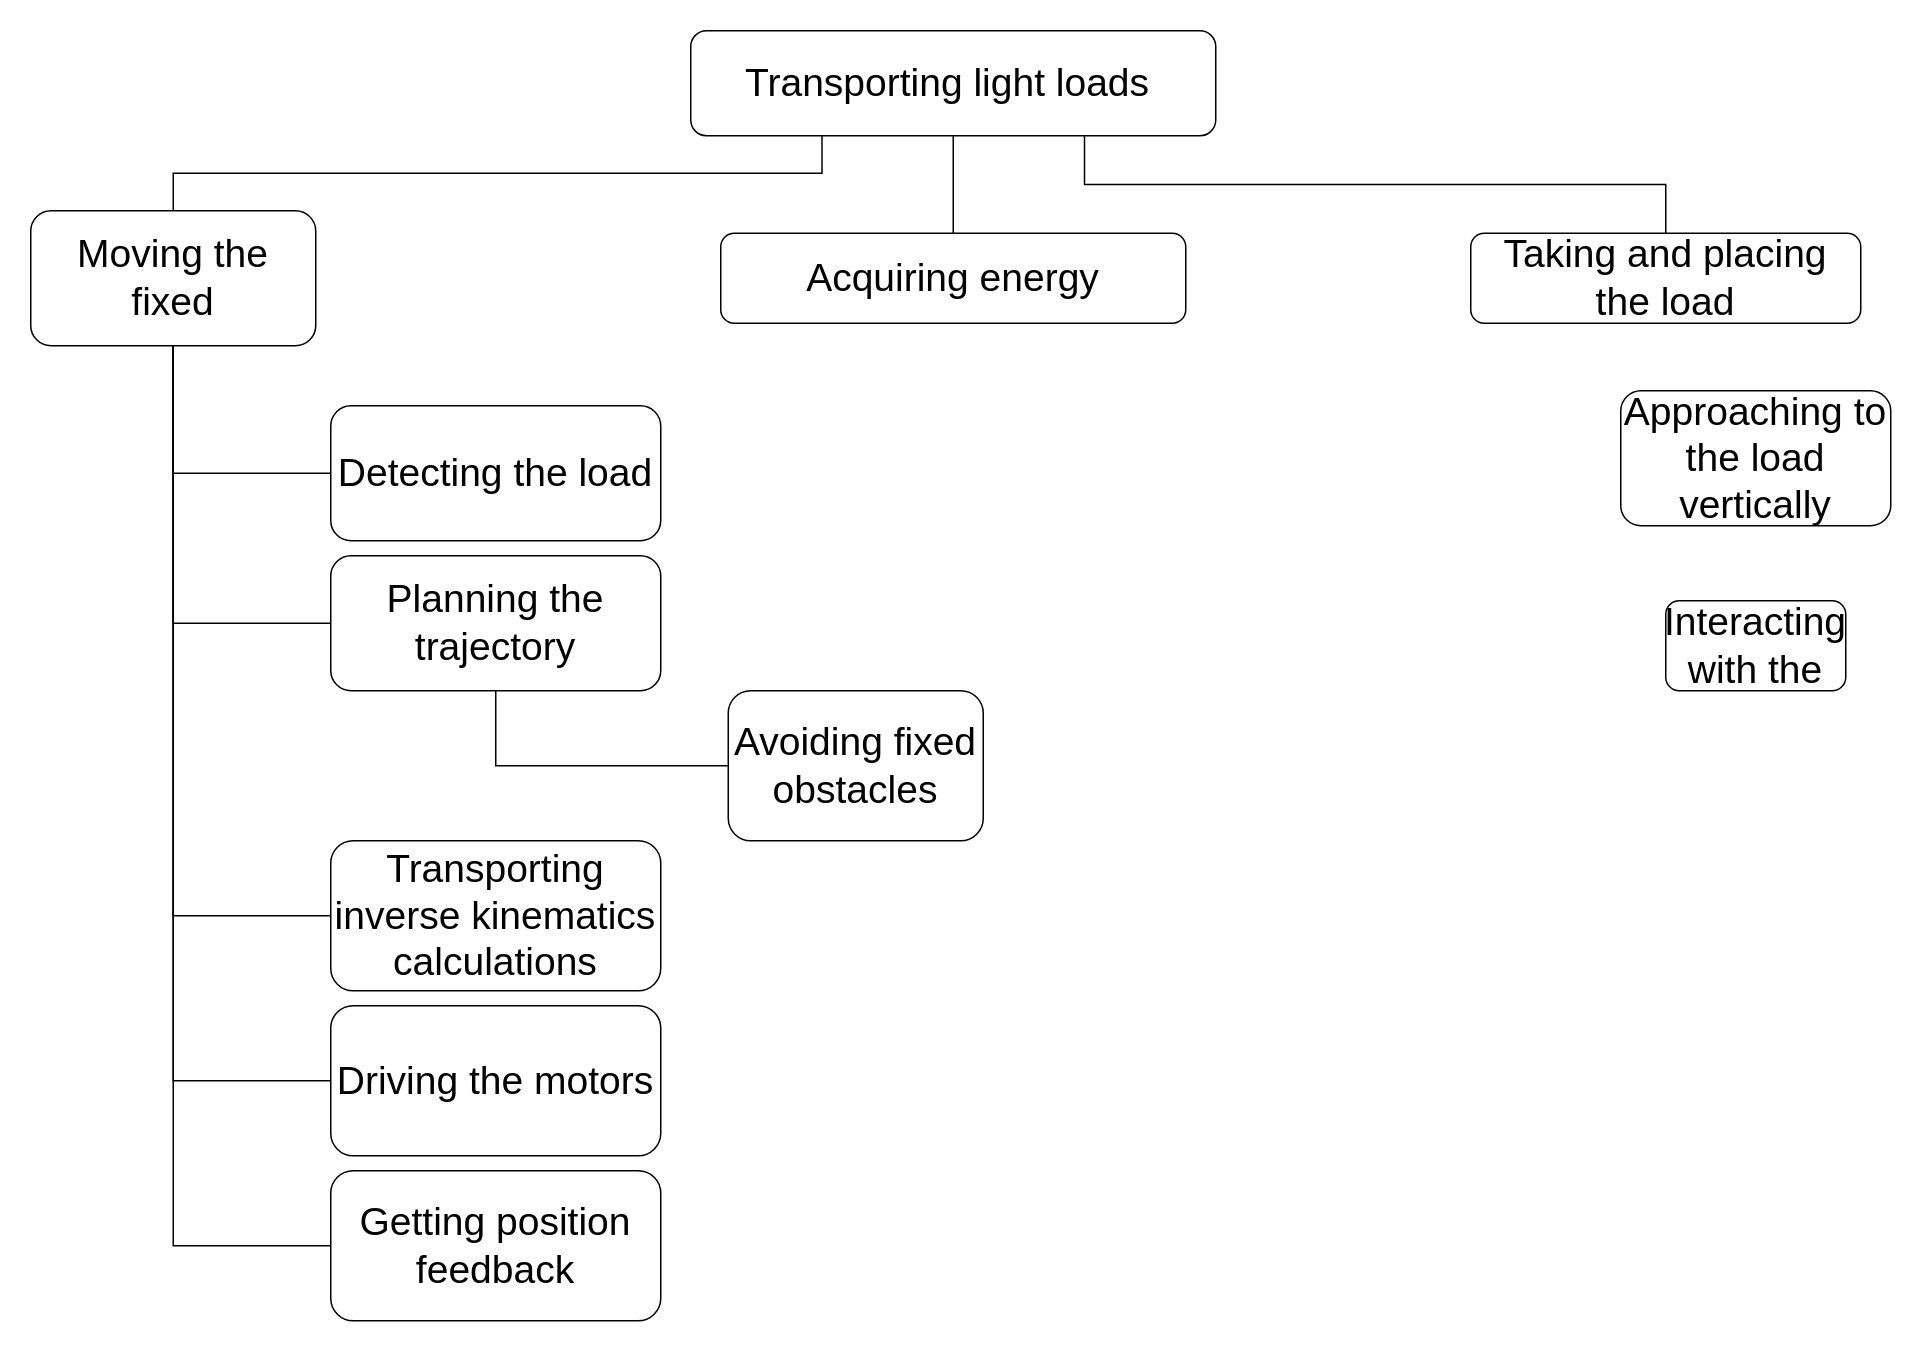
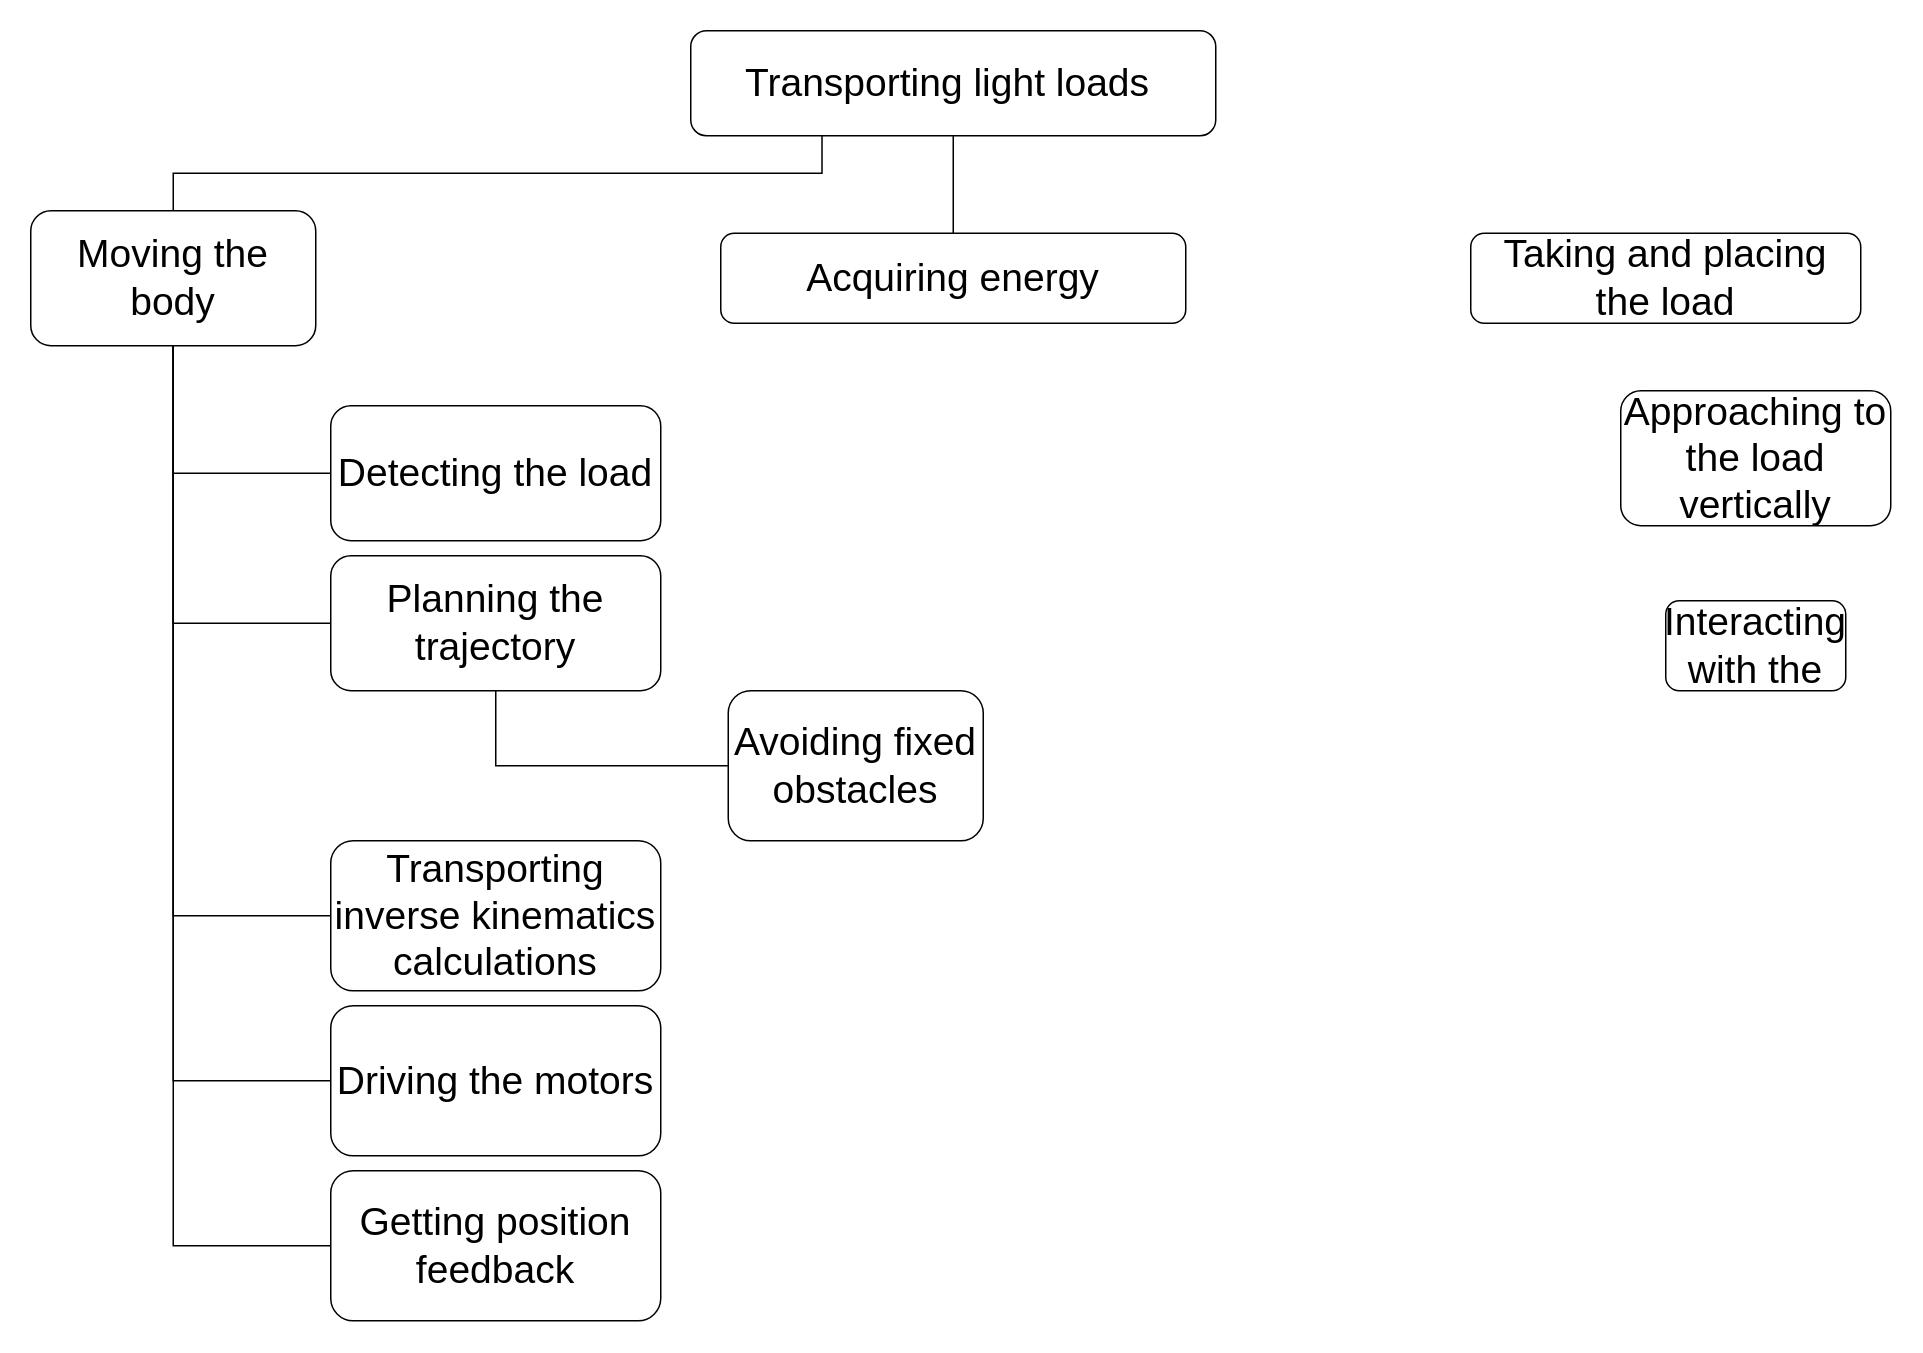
edge "Transporting light loads" -- "Taking and placing the load": removed
node "Moving the fixed": label "Moving the fixed" -> "Moving the body"
